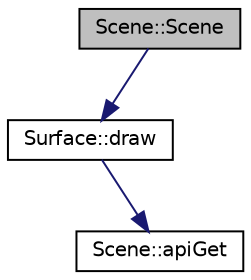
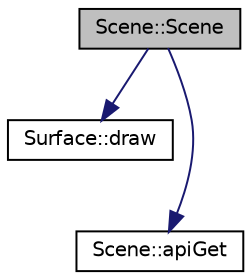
edge "Surface::draw" -> "Scene::apiGet": now "Scene::Scene" -> "Scene::apiGet"
